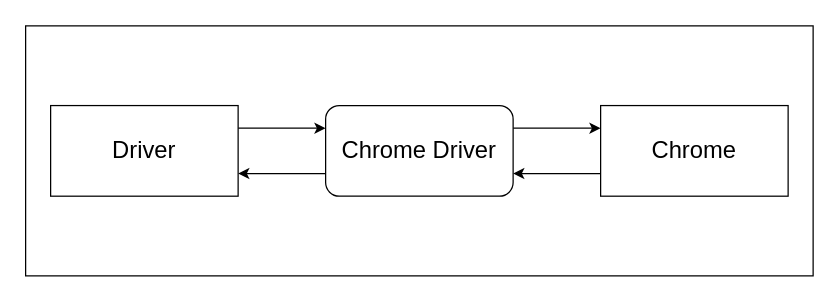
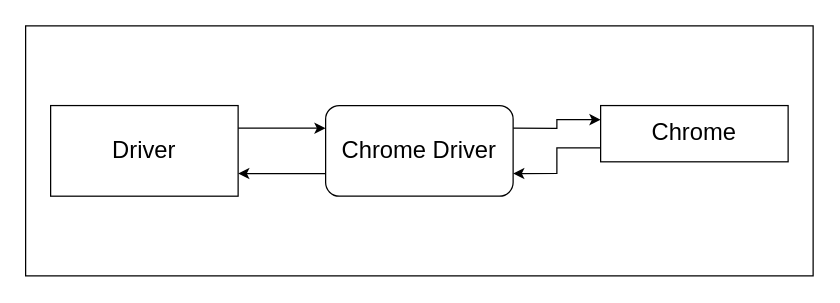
node "Chrome": size 188x91 -> 188x56
